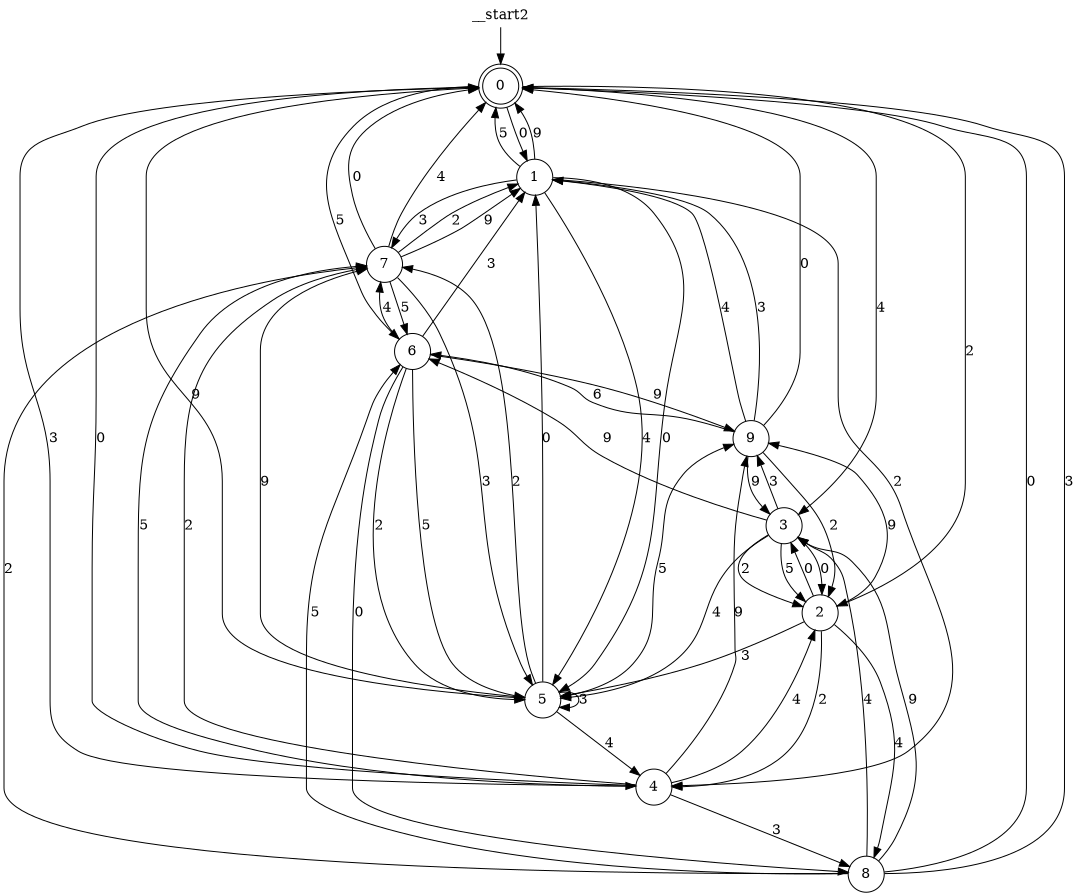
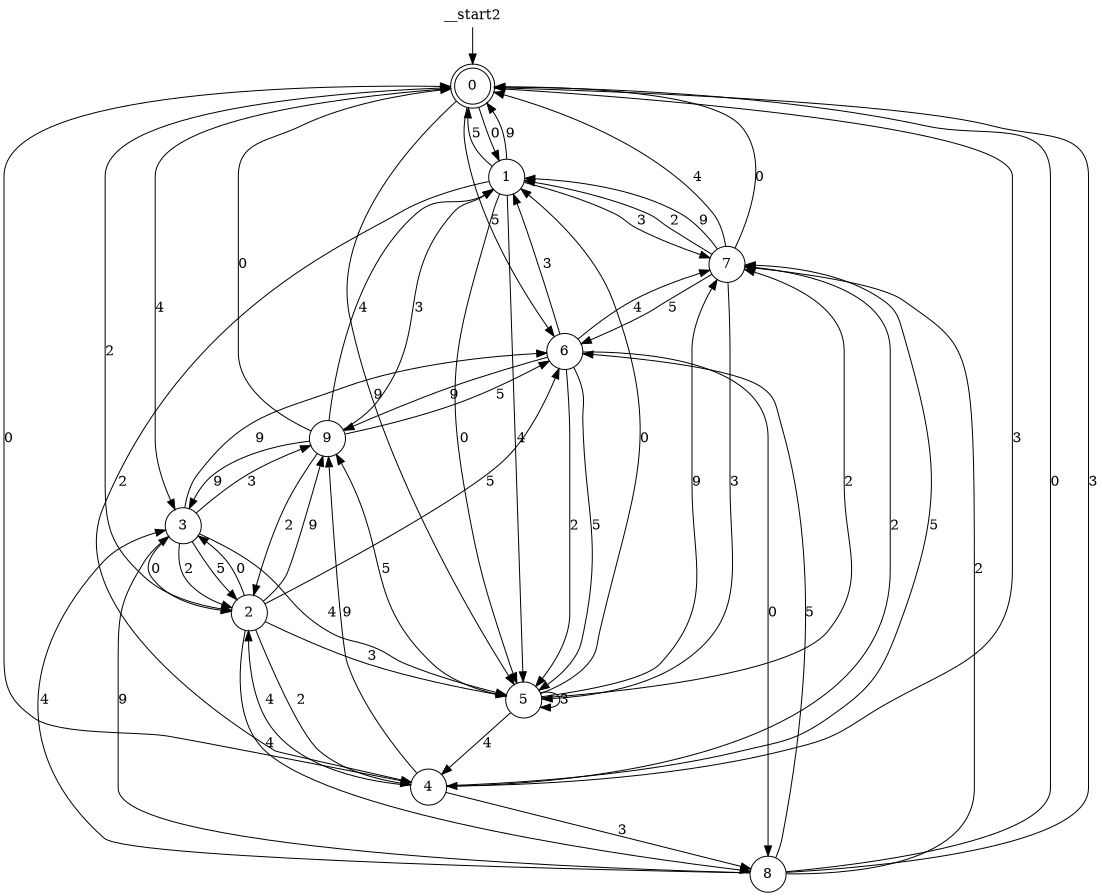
edge "5" -> "0": reversed
edge "9" -> "6": label "6" -> "5"
edge "2" -> "6": added, label "5"
